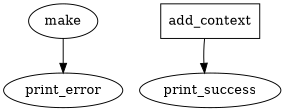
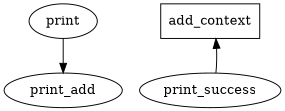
node "make": label "make" -> "print"
edge "add_context" -> "print_success": reversed
node "print_error": label "print_error" -> "print_add"
